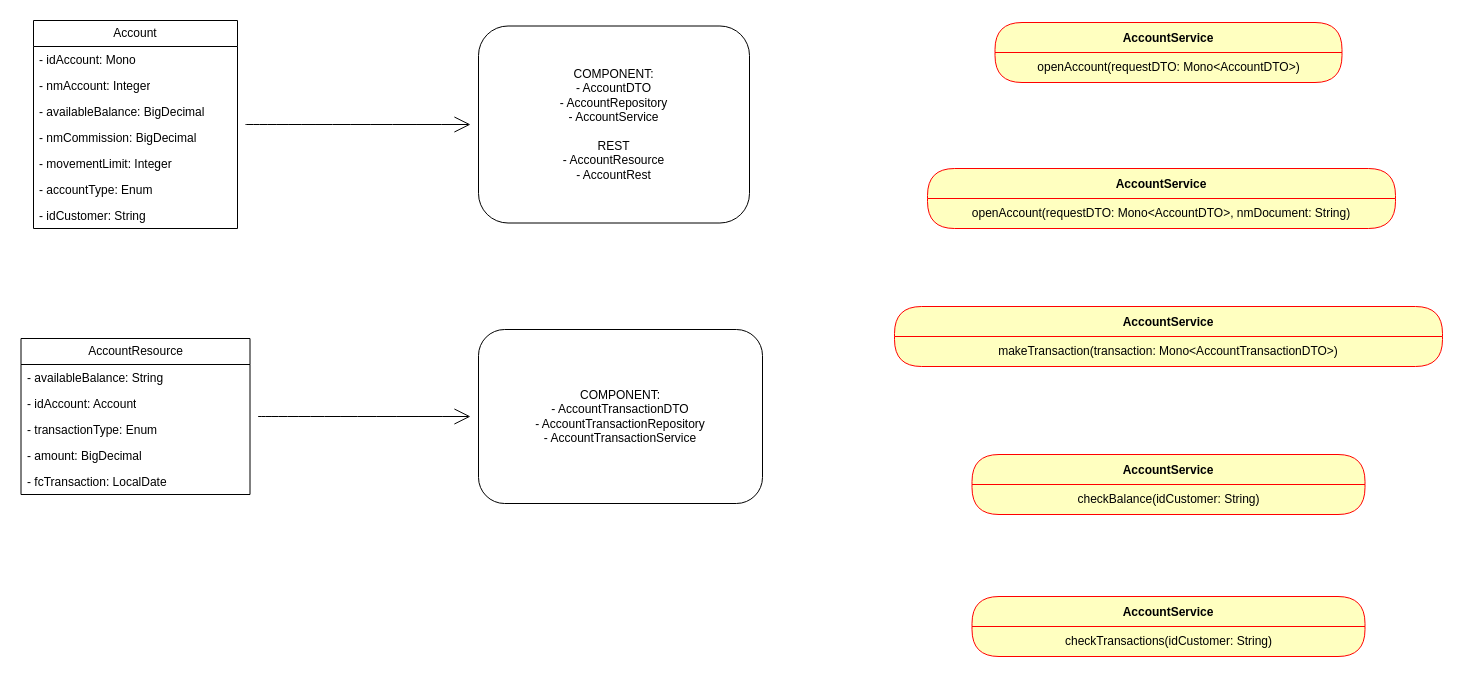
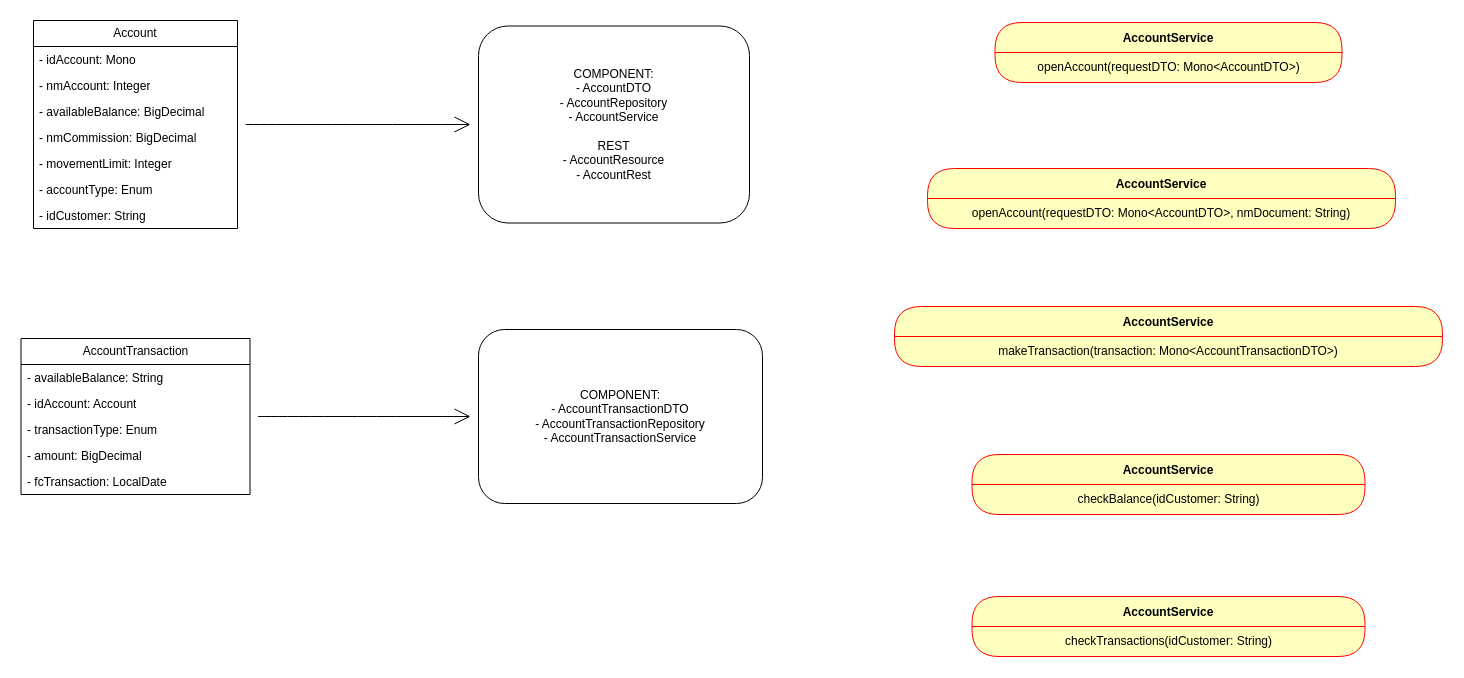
node "AccountResource": label "AccountResource" -> "AccountTransaction"
